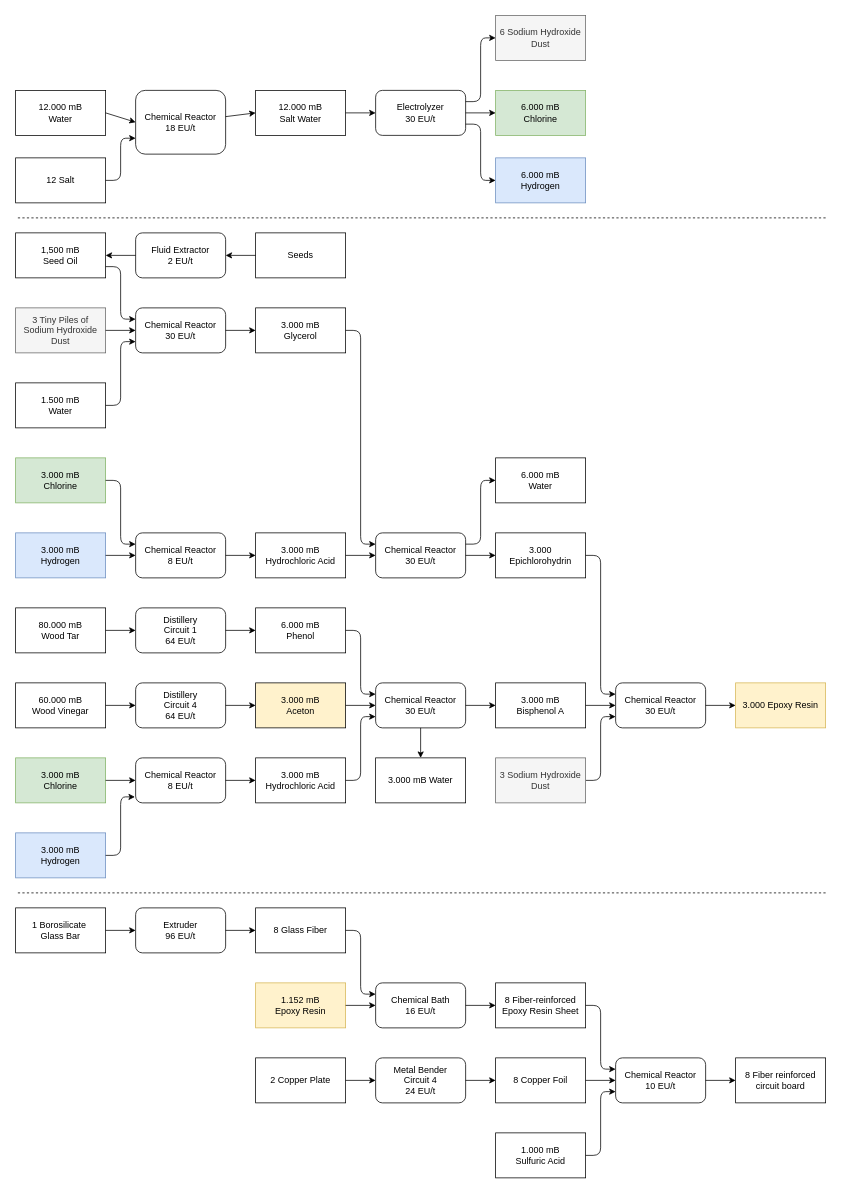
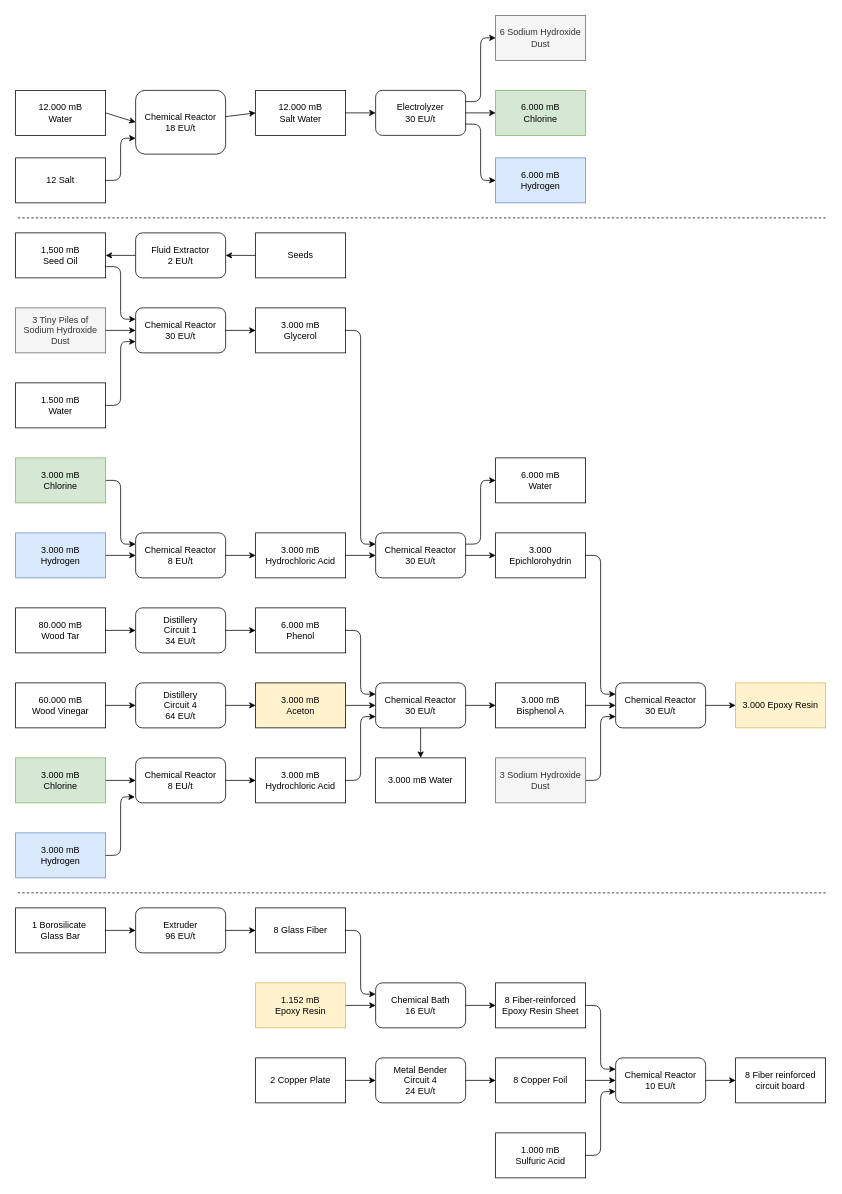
node "Distillery Circuit 1 64 EU/t": label "Distillery Circuit 1 64 EU/t" -> "Distillery Circuit 1 34 EU/t"
